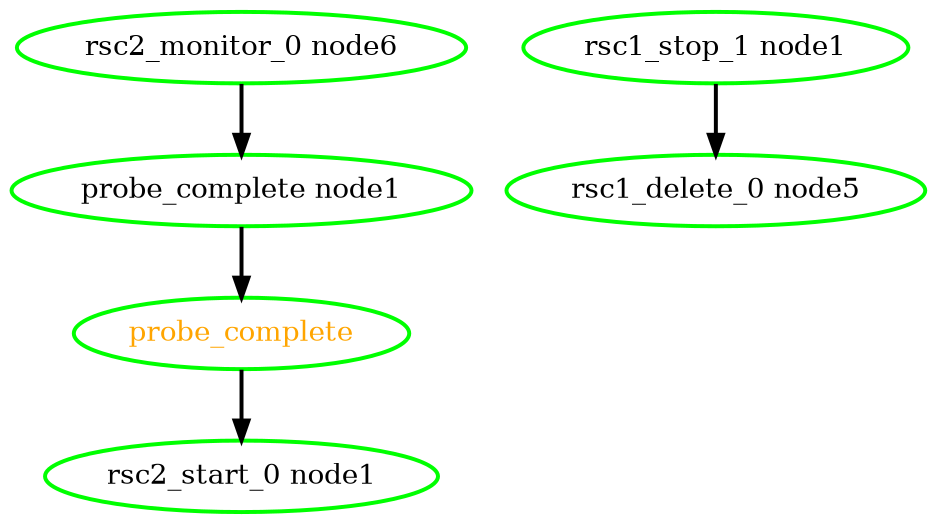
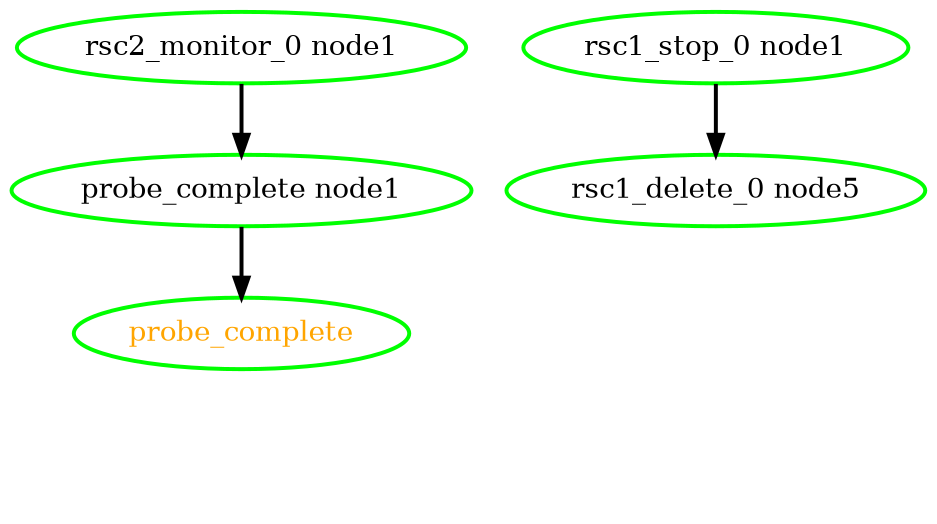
node "rsc2_monitor_0 node6": label "rsc2_monitor_0 node6" -> "rsc2_monitor_0 node1"
node "rsc1_stop_1 node1": label "rsc1_stop_1 node1" -> "rsc1_stop_0 node1"
node "rsc2_start_0 node1": removed
